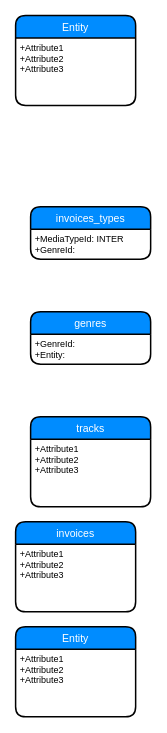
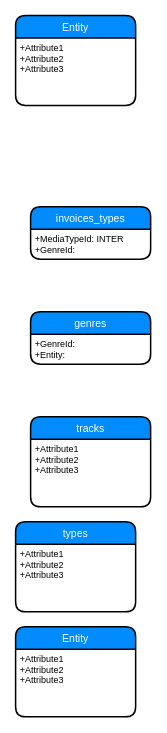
node "invoices": label "invoices" -> "types"
